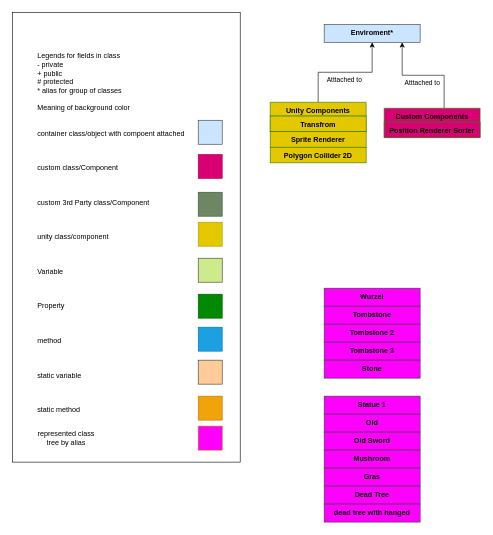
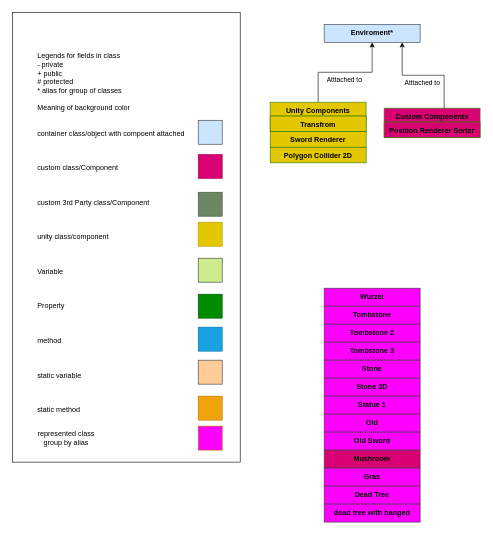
node "Sprite Renderer": label "Sprite Renderer" -> "Sword Renderer"
node "Stone 3D": added
node "represented class tree by alias": label "represented class tree by alias" -> "represented class group by alias"
node "Mushroom": fillcolor #ff00ff -> #d80073
